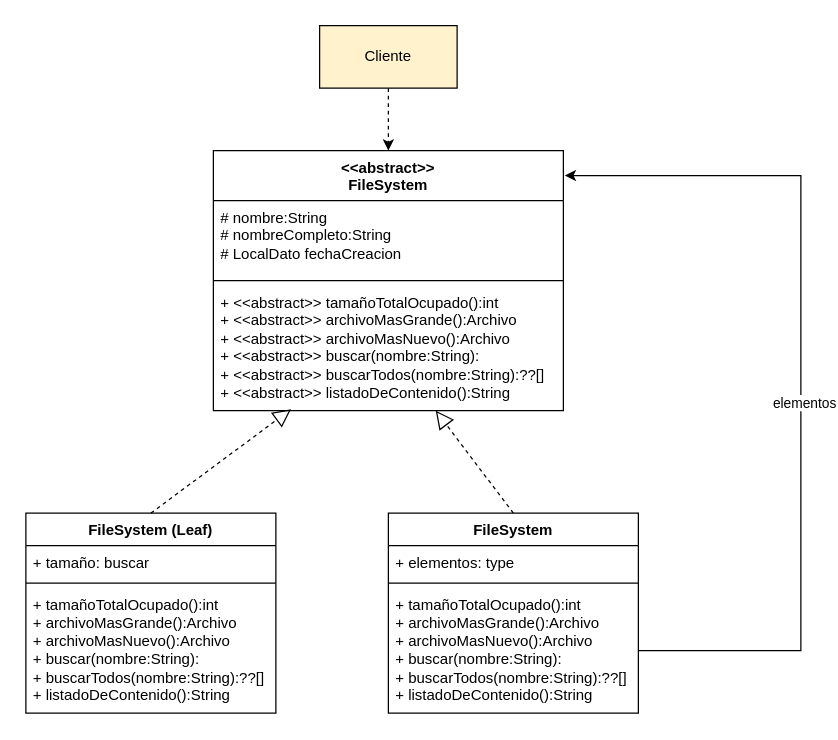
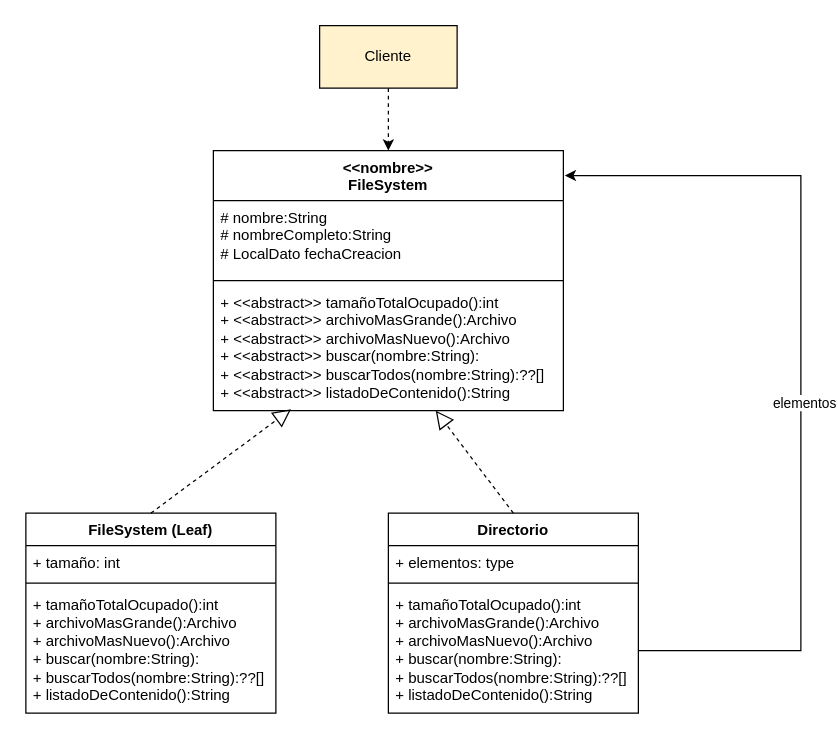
node "<<abstract>> FileSystem": label "<<abstract>> FileSystem" -> "<<nombre>> FileSystem"
node "FileSystem": label "FileSystem" -> "Directorio"
node "+ tamaño: buscar": label "+ tamaño: buscar" -> "+ tamaño: int"
